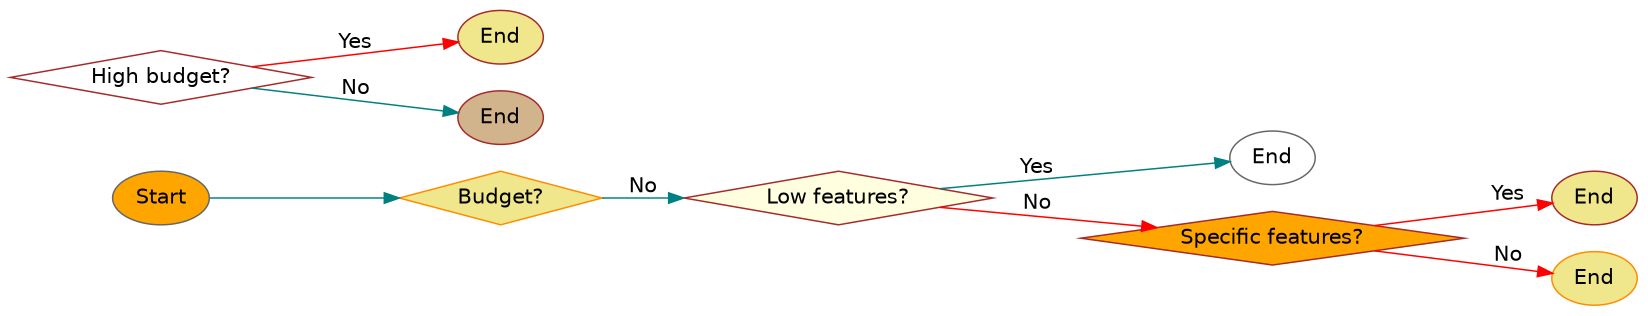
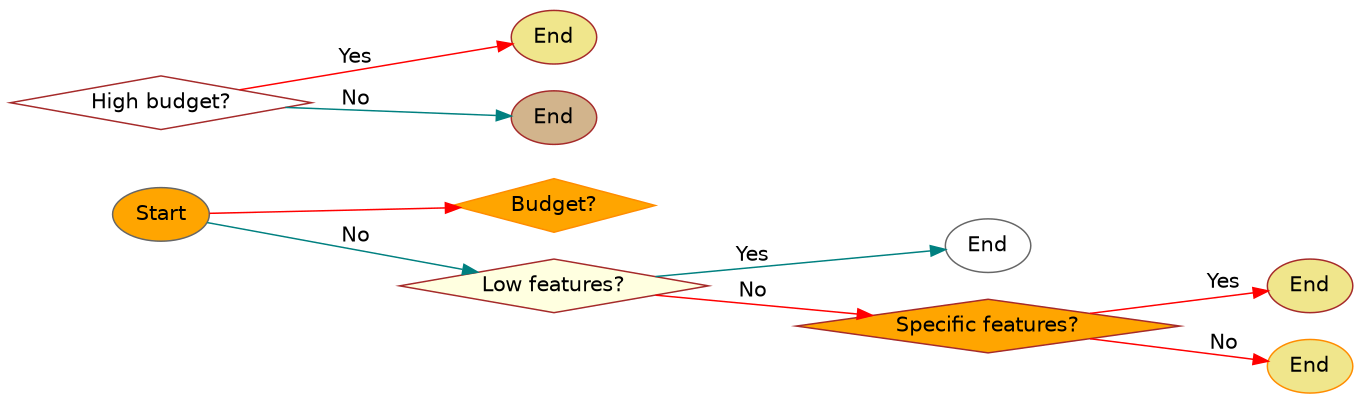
edge "Start" -> "Budget?": color teal -> red
node "Budget?": fillcolor khaki -> orange
edge "Budget?" -> "Low features?": now "Start" -> "Low features?"
